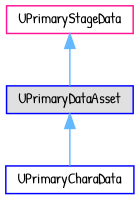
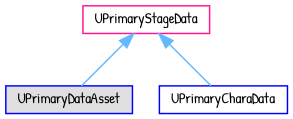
edge "UPrimaryCharaData" -> "UPrimaryDataAsset": now "UPrimaryCharaData" -> "UPrimaryStageData"
